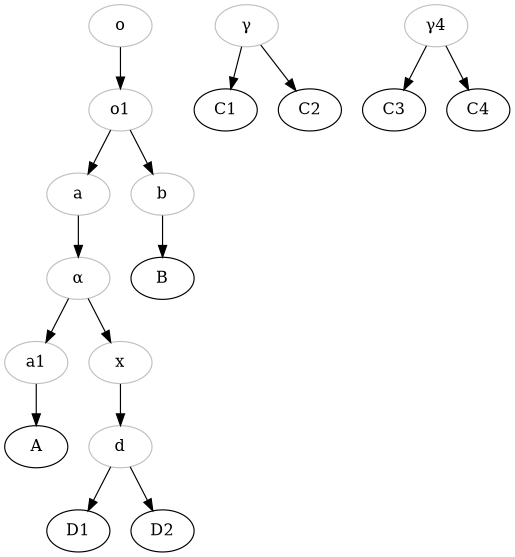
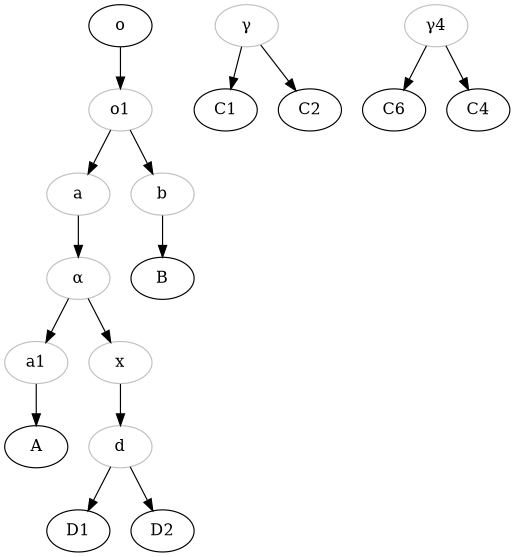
node "o": color grey -> black
node "C3": label "C3" -> "C6"
